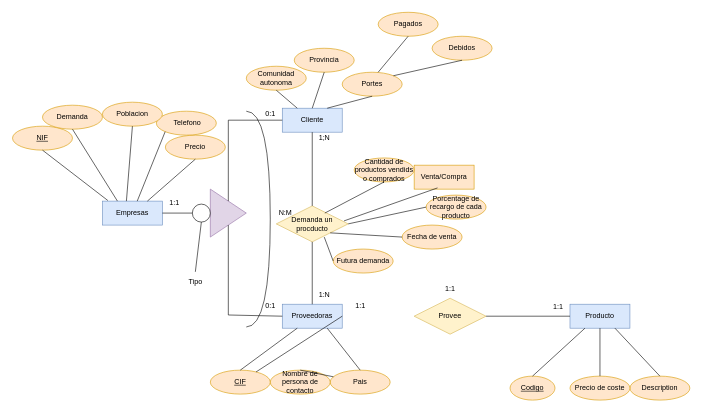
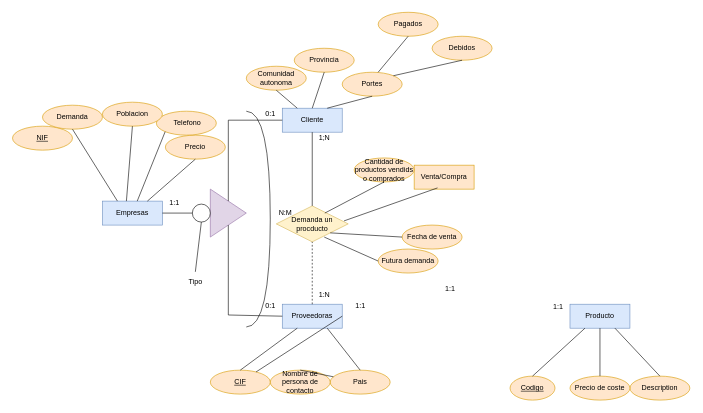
edge "NIF" -- "Empresas": removed
node "Porcentage de recargo de cada producto": removed
edge "Porcentage de recargo de cada producto" -- "Demanda un procducto": removed
node "Futura demanda": moved (363, 261) -> (408, 261)
edge "Demanda un procducto" -- "Proveedoras": style solid -> dashed
node "Provee": removed
edge "Provee" -- "Producto": removed
